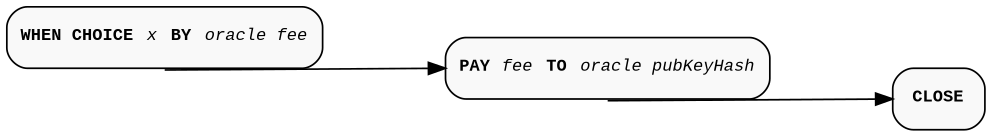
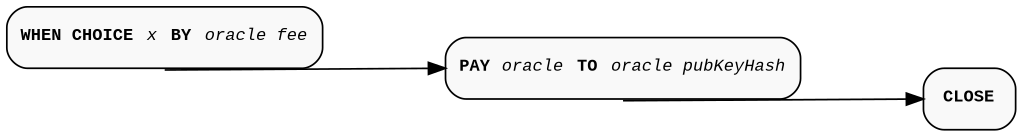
node "PAY": text "fee" -> "oracle"
